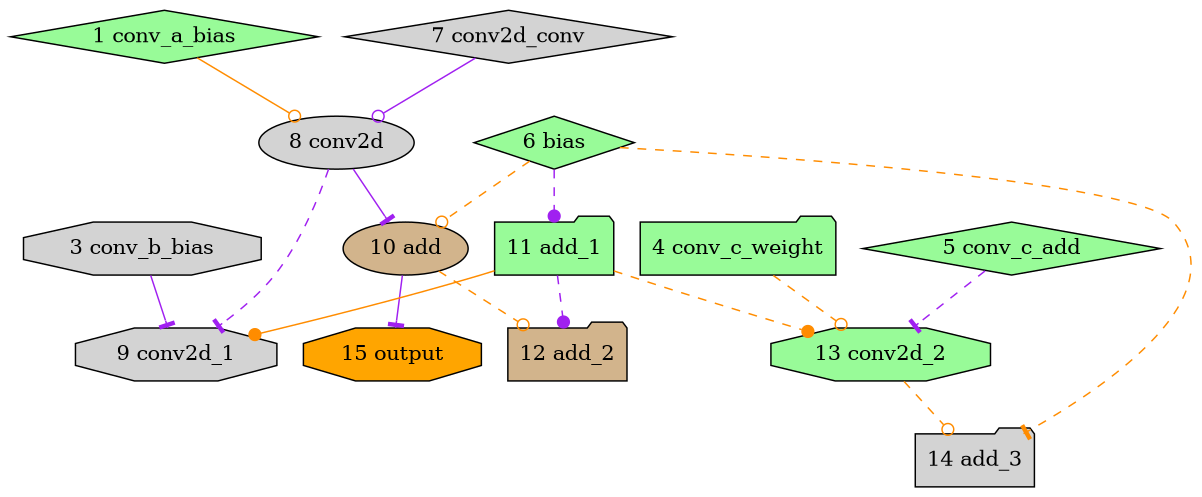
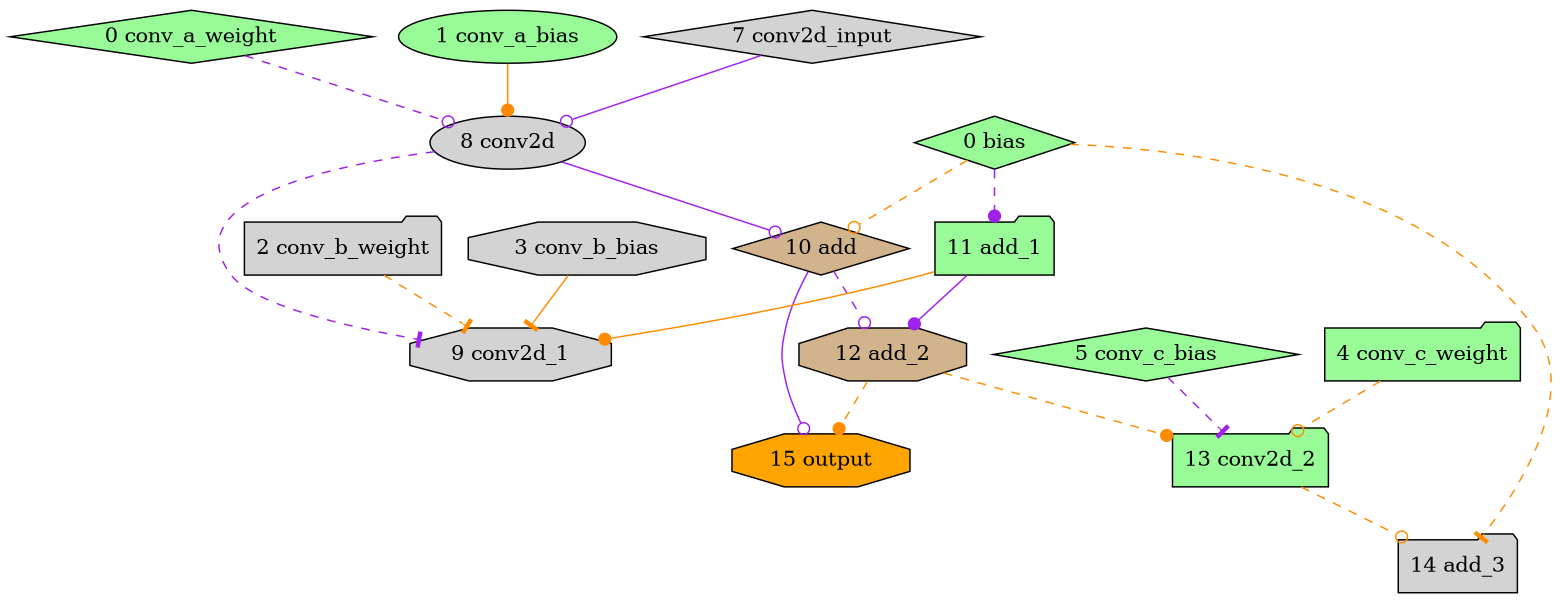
node "1 conv_a_bias": shape diamond -> ellipse
node "0 conv_a_weight": added
node "7 conv2d_conv": label "7 conv2d_conv" -> "7 conv2d_input"
edge "1 conv_a_bias" -> "8 conv2d": arrowhead odot -> dot
node "6 bias": label "6 bias" -> "0 bias"
edge "8 conv2d" -> "10 add": arrowhead tee -> odot
node "2 conv_b_weight": added
node "10 add": shape ellipse -> diamond
node "5 conv_c_add": label "5 conv_c_add" -> "5 conv_c_bias"
edge "10 add" -> "15 output": arrowhead tee -> odot
edge "10 add" -> "12 add_2": color darkorange -> purple
edge "11 add_1" -> "12 add_2": style dashed -> solid
edge "3 conv_b_bias" -> "9 conv2d_1": color purple -> darkorange
edge "11 add_1" -> "13 conv2d_2": now "12 add_2" -> "13 conv2d_2"
node "12 add_2": shape folder -> octagon
node "13 conv2d_2": shape octagon -> folder
edge "12 add_2" -> "15 output": added
